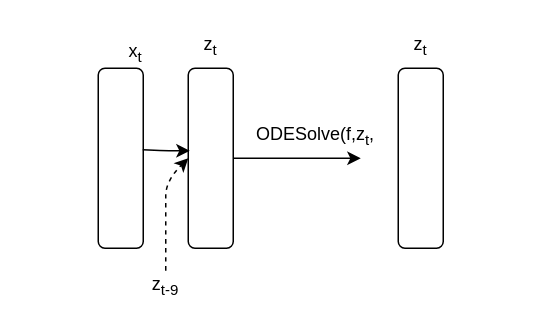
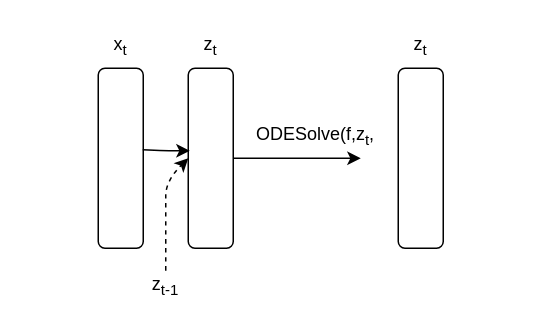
node "xt": moved (136, 53) -> (121, 46)
node "zt-9": label "zt-9" -> "zt-1"
